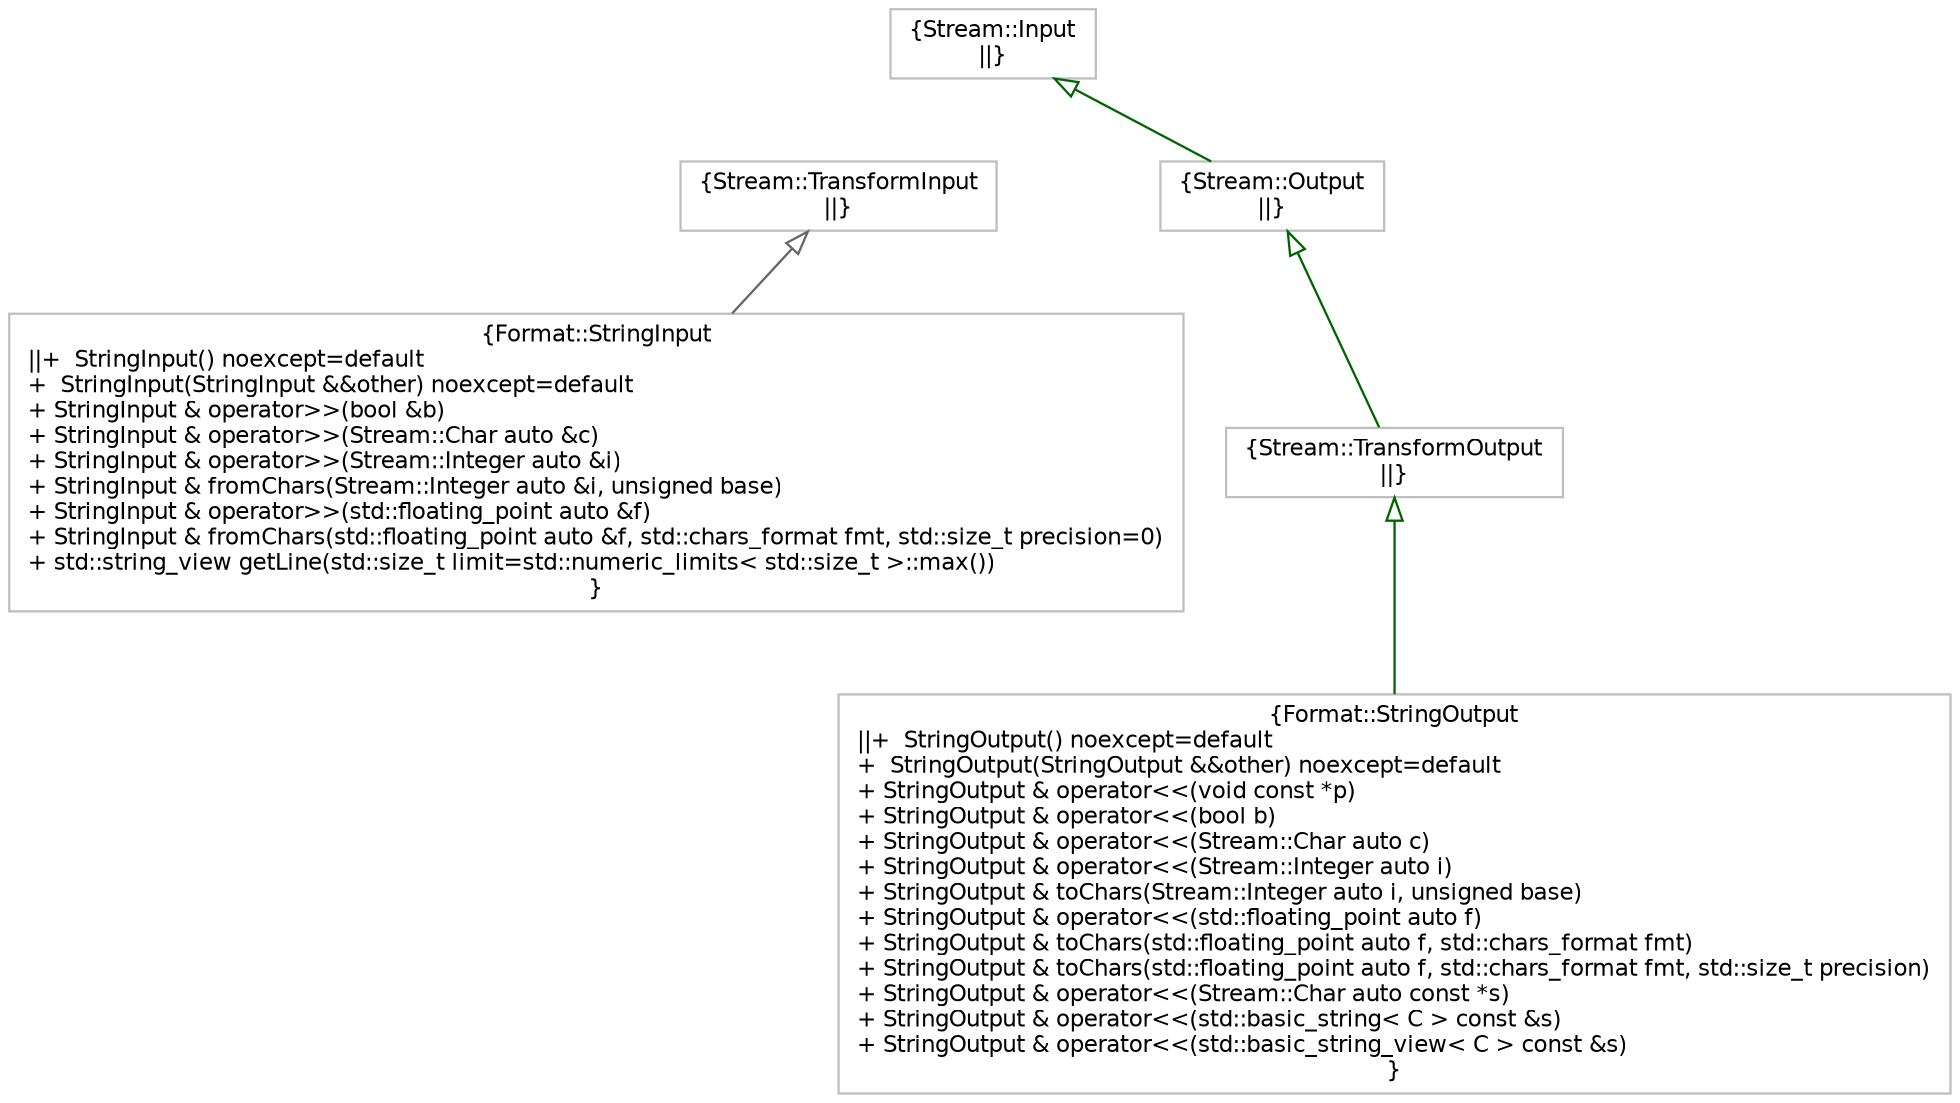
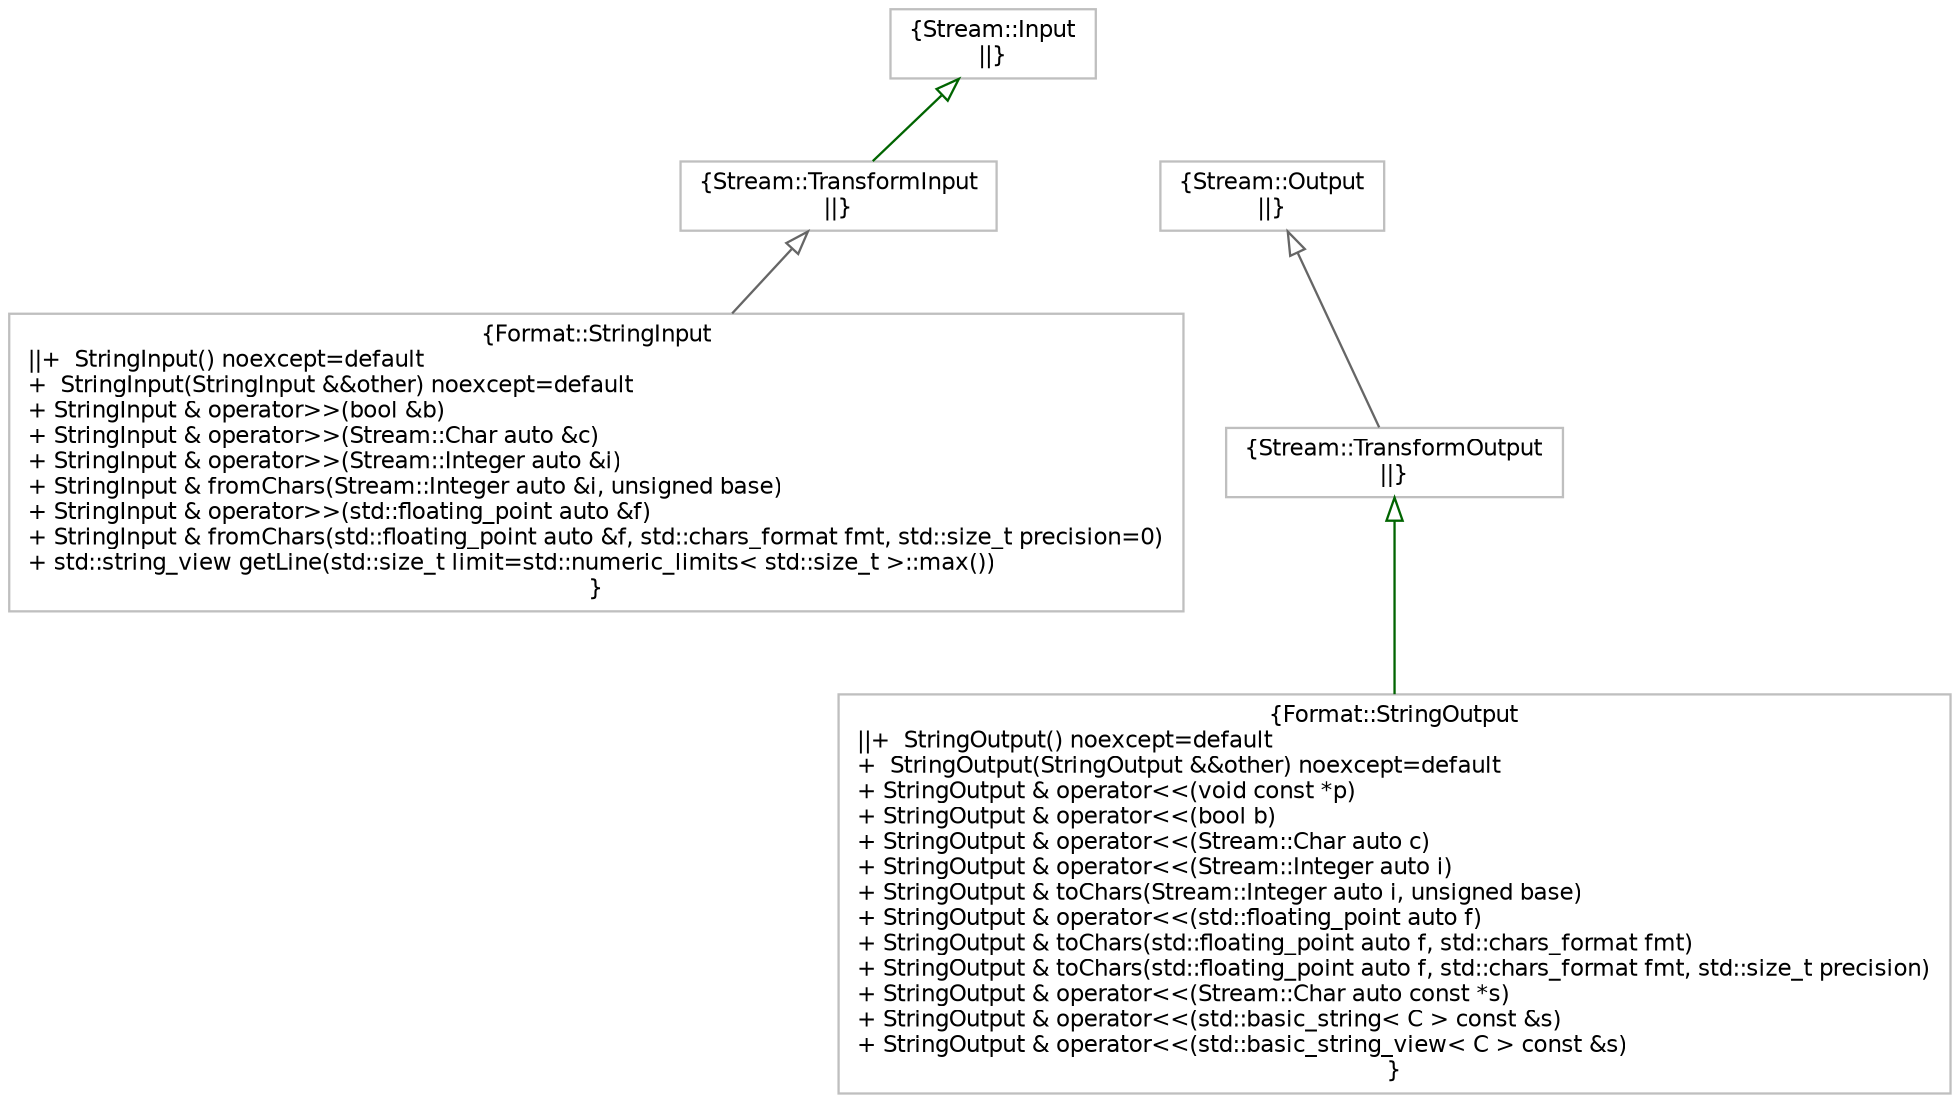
edge "{Stream::Output ||}" -> "{Stream::Input ||}": now "{Stream::TransformInput ||}" -> "{Stream::Input ||}"
edge "{Stream::TransformOutput ||}" -> "{Stream::Output ||}": color darkgreen -> gray40
